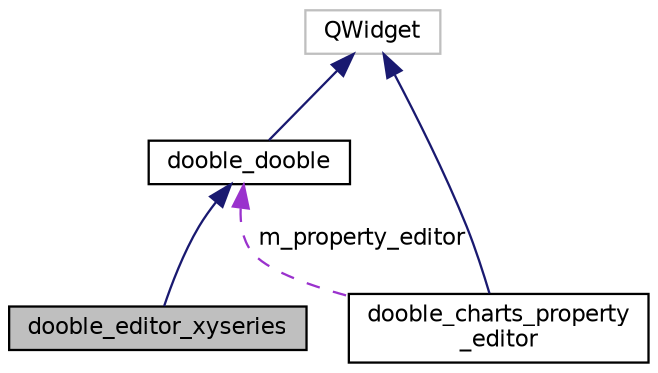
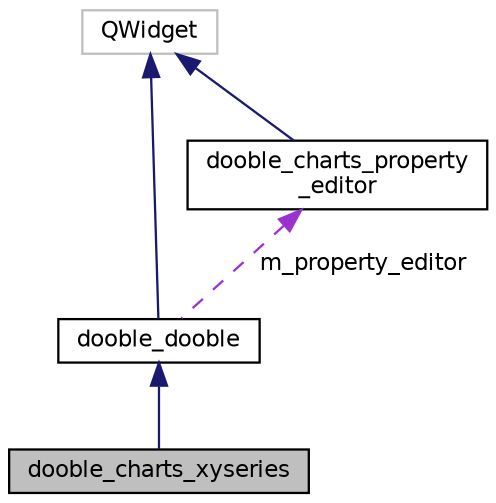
edge "dooble_charts_property _editor" -> "dooble_dooble": reversed
node "dooble_editor_xyseries": label "dooble_editor_xyseries" -> "dooble_charts_xyseries"
